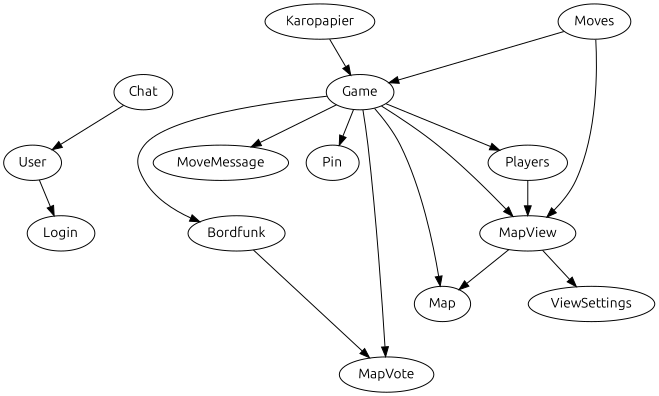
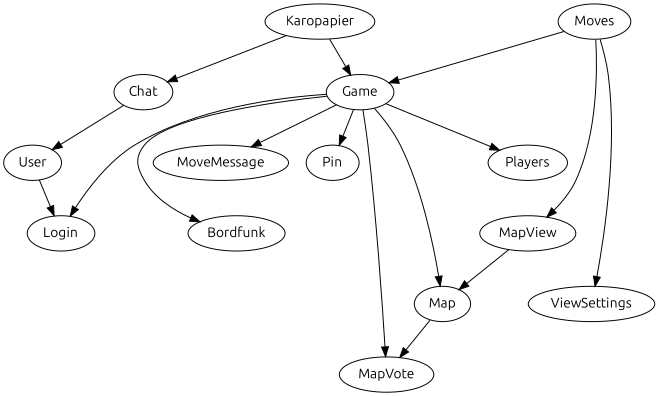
edge "Karopapier" -> "Chat": added
edge "Game" -> "MapView": now "Game" -> "Login"
edge "Players" -> "MapView": removed
edge "MapView" -> "ViewSettings": now "Moves" -> "ViewSettings"
edge "Bordfunk" -> "MapVote": now "Map" -> "MapVote"
